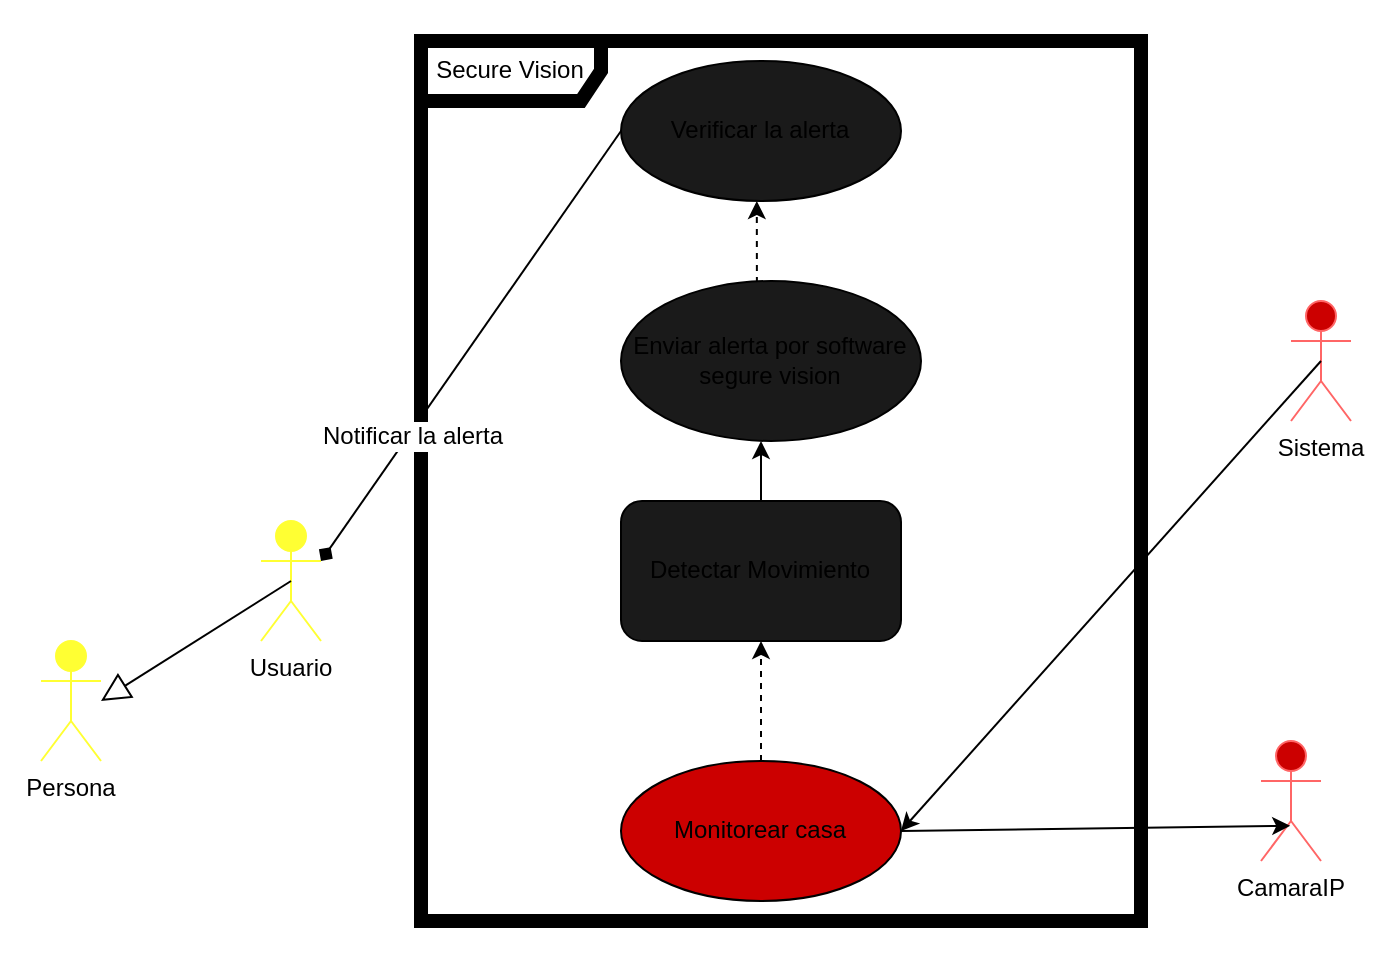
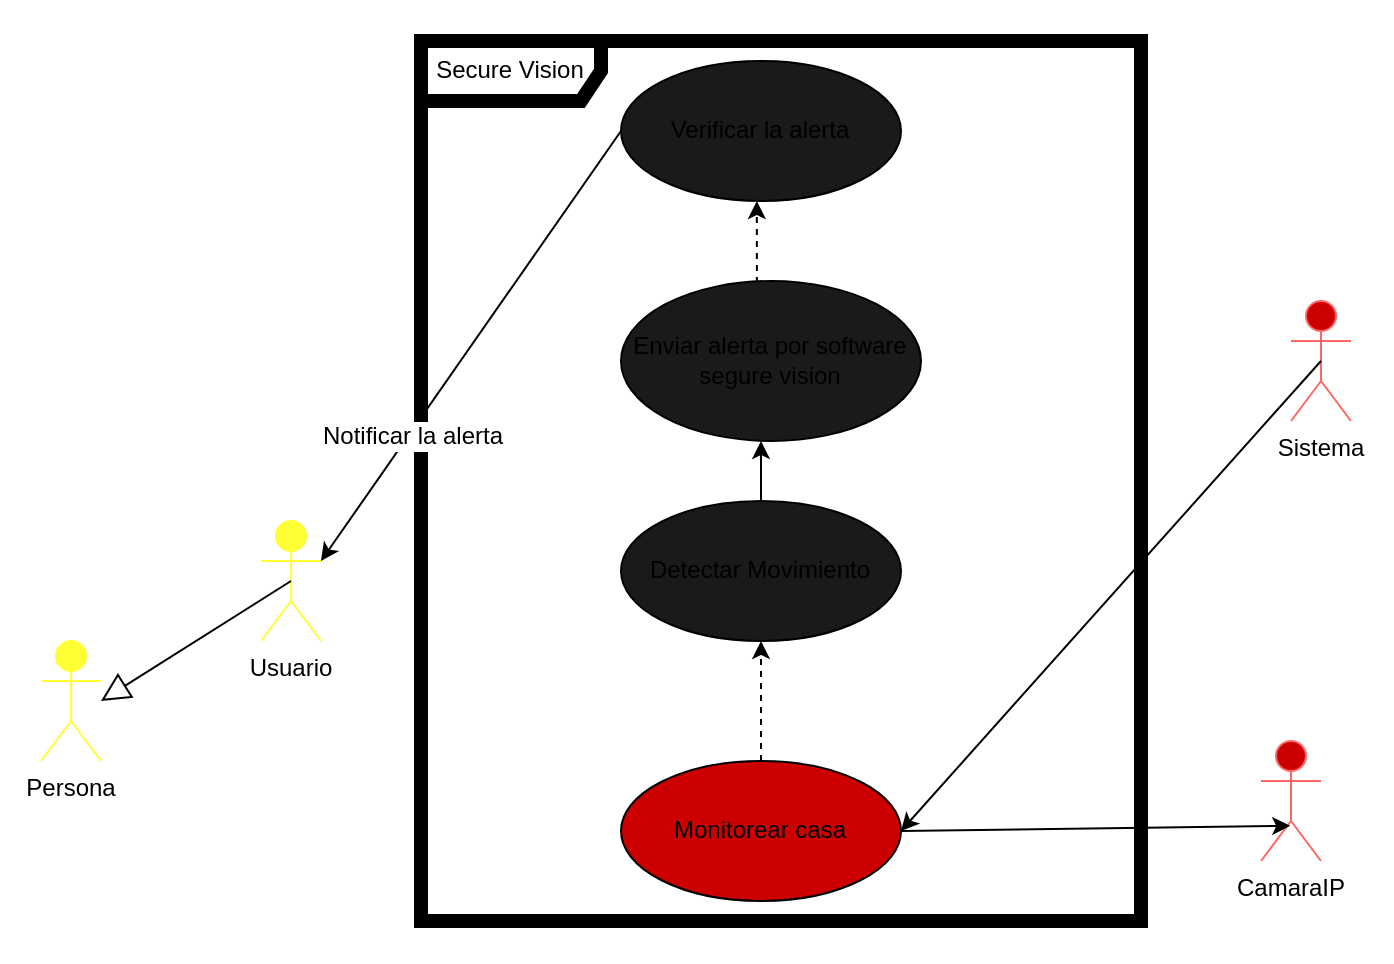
edge "Verificar la alerta" -> "Usuario": arrowhead diamond -> classic
node "Detectar Movimiento": shape rounded rectangle -> ellipse
